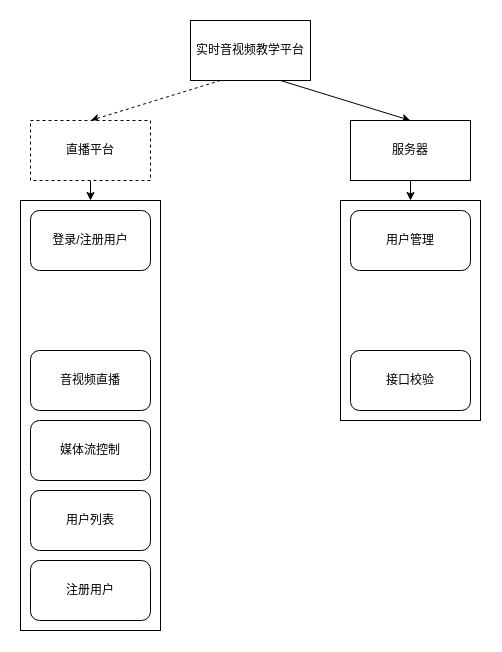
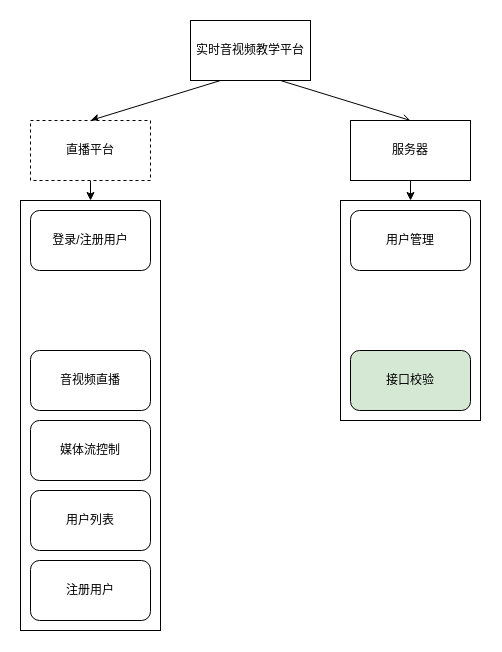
edge "实时音视频教学平台" -> "直播平台": style dashed -> solid
edge "实时音视频教学平台" -> "服务器": arrowhead classic -> open
node "接口校验": fillcolor #ffffff -> #d5e8d4
